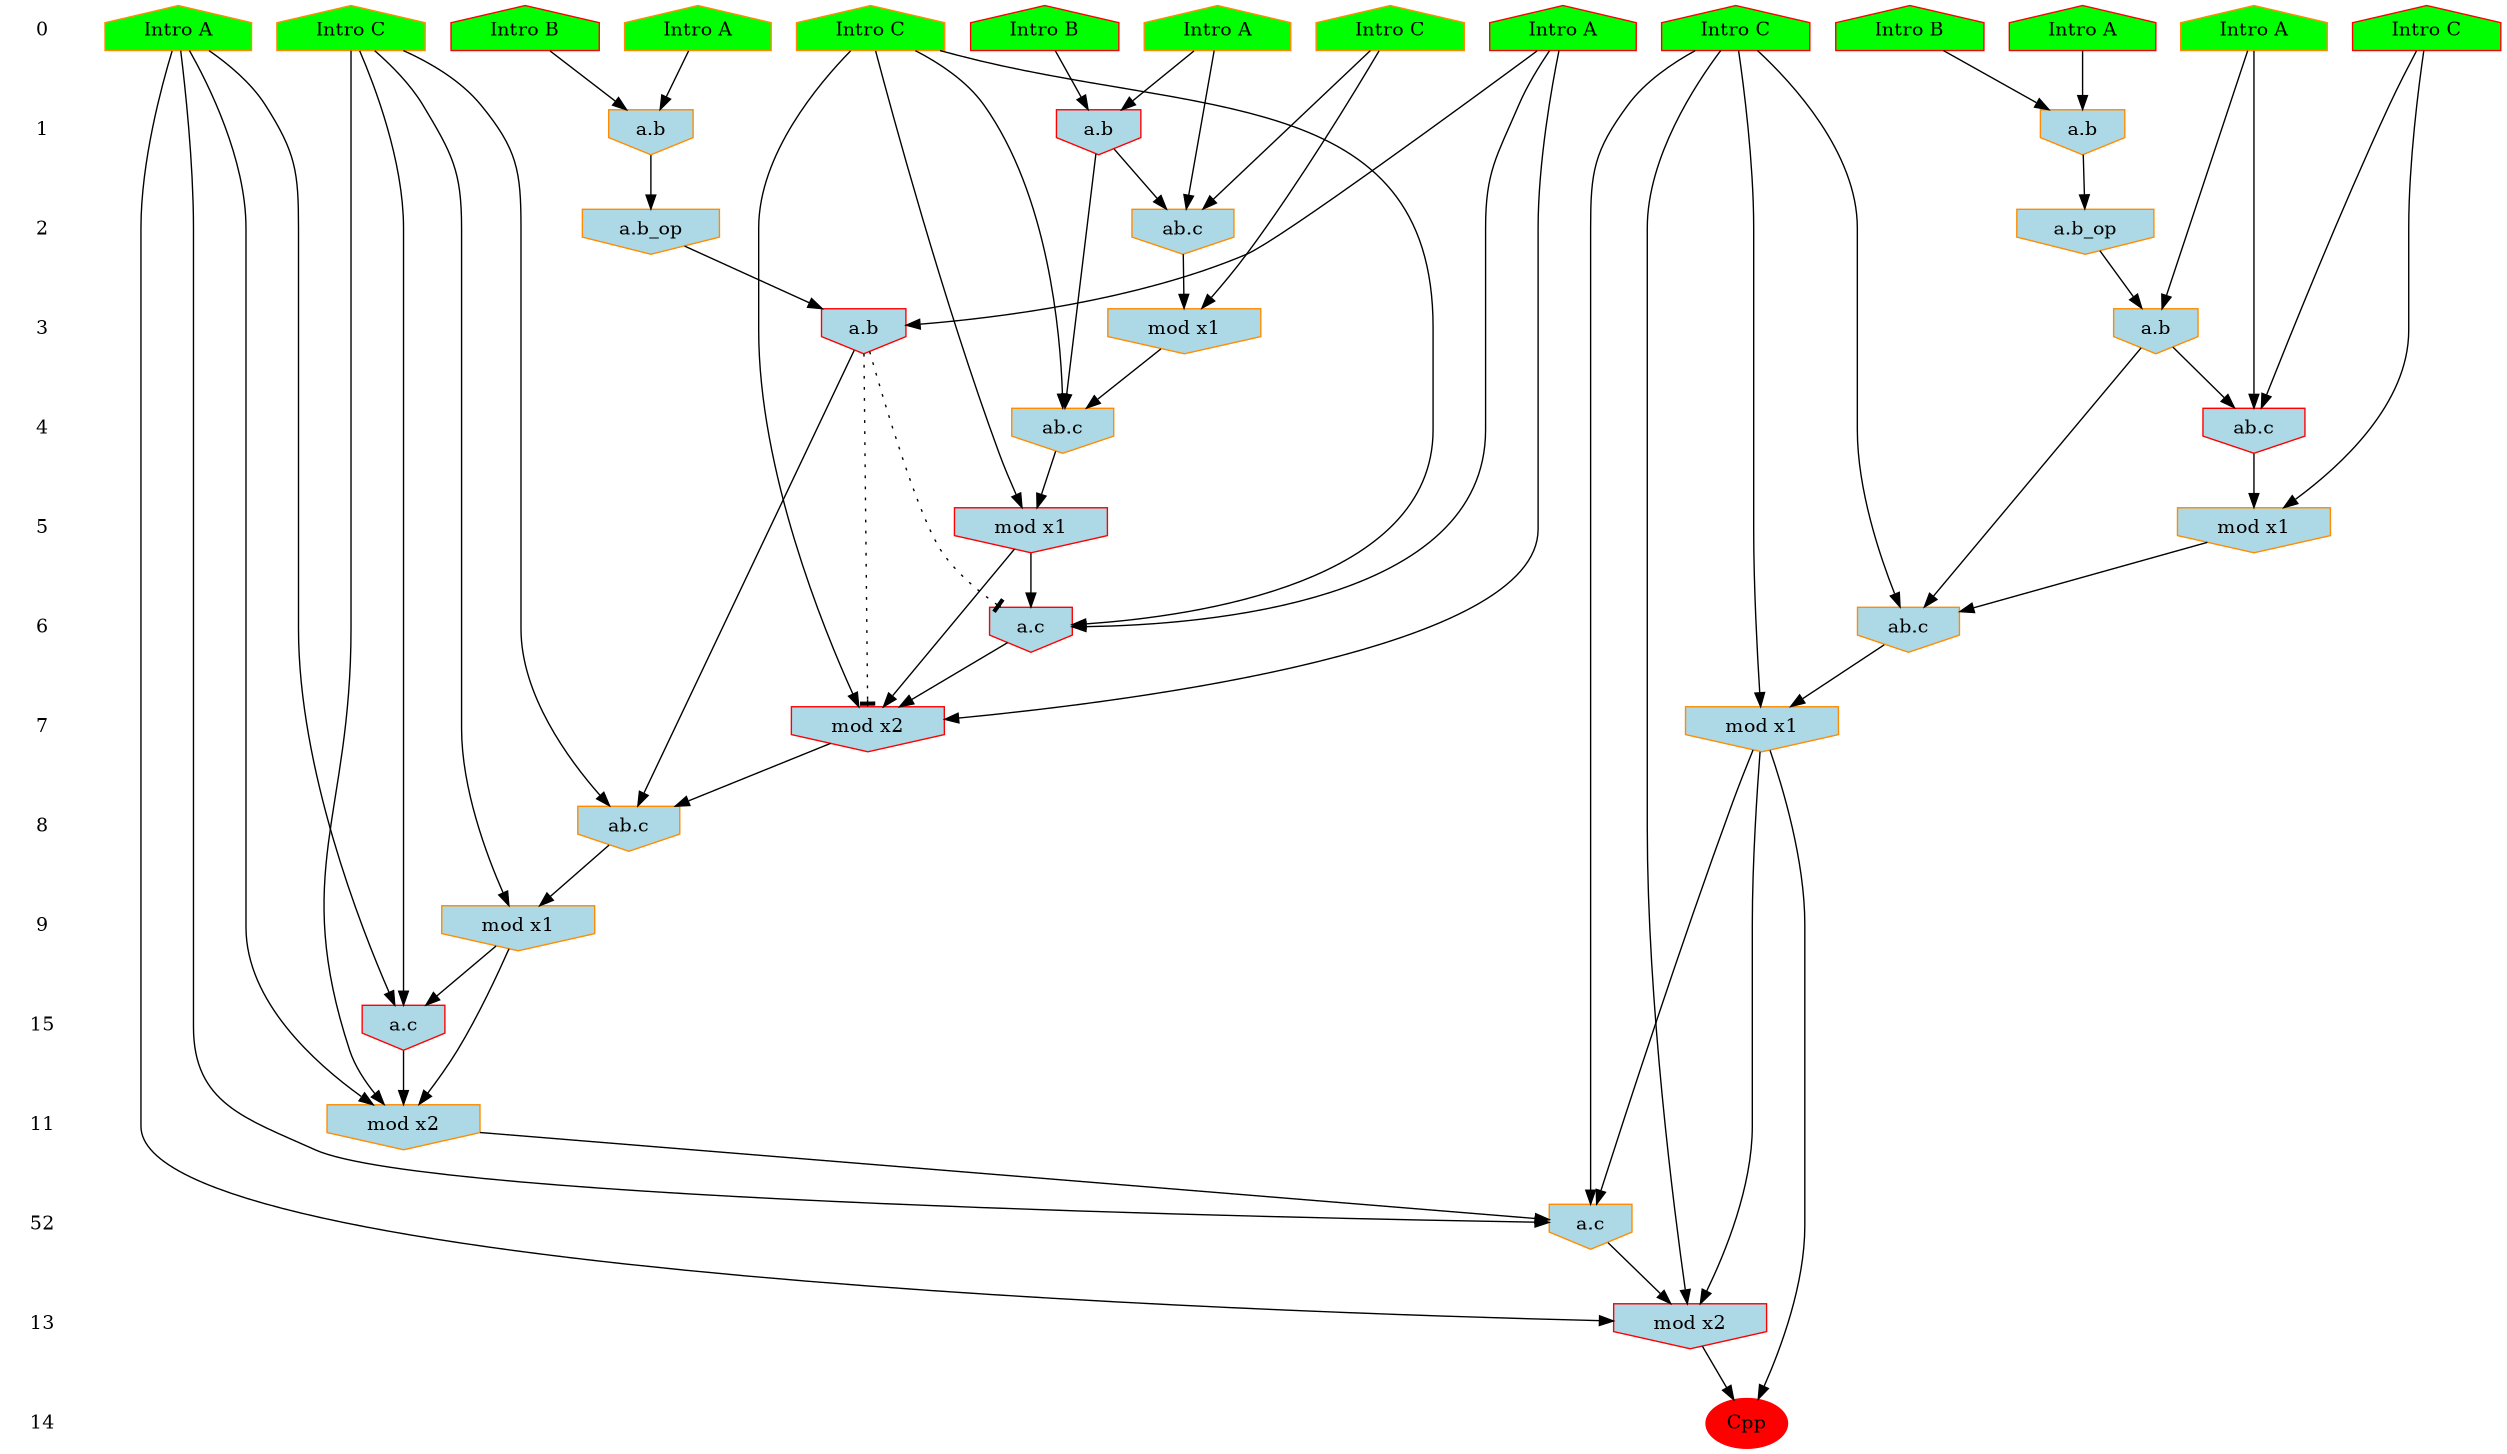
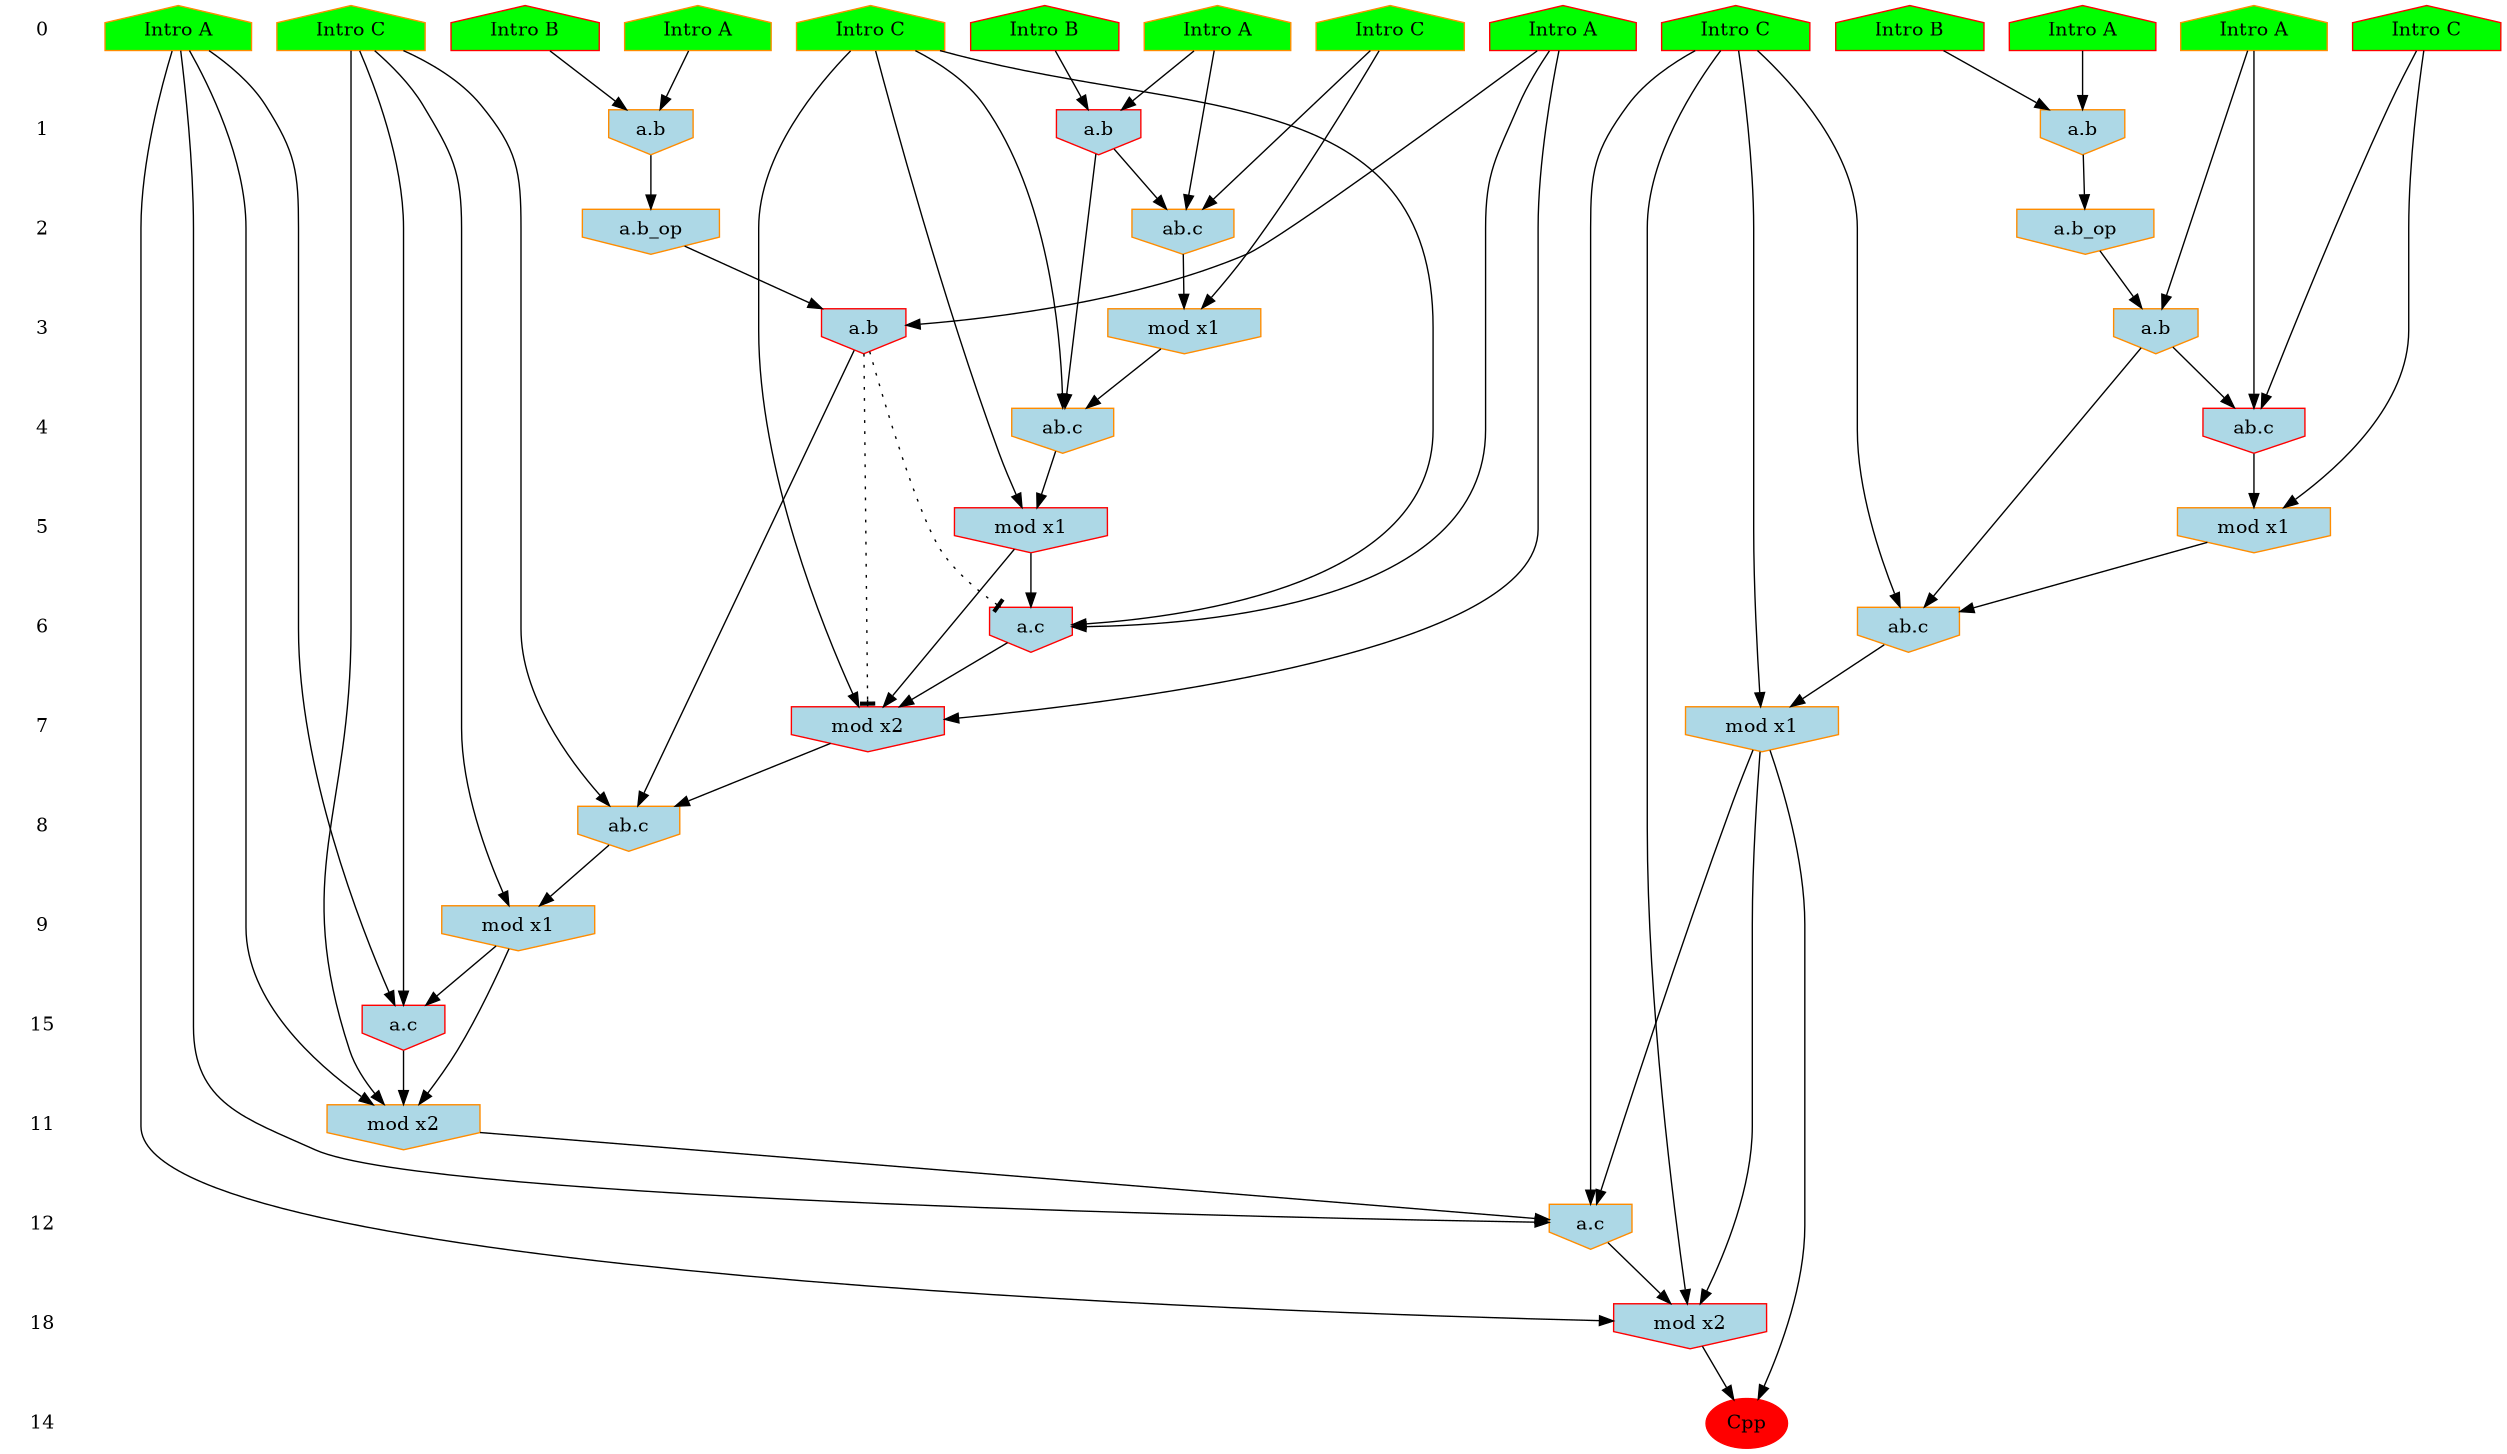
node "52": label "52" -> "12"
node "13": label "13" -> "18"
